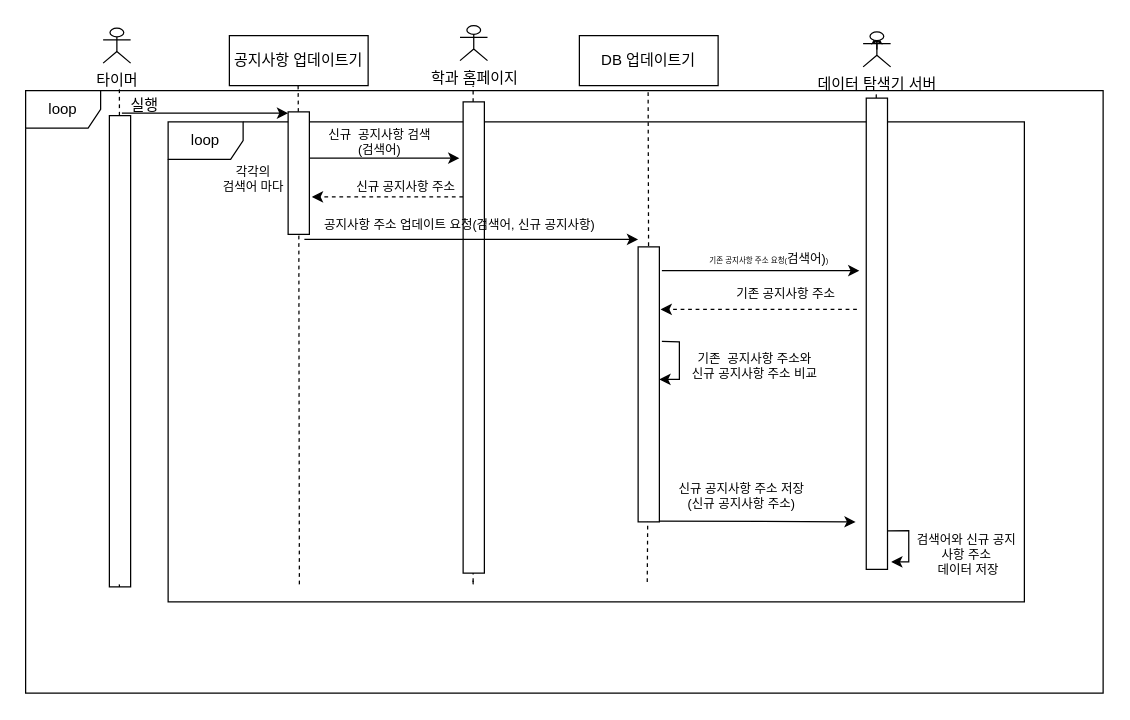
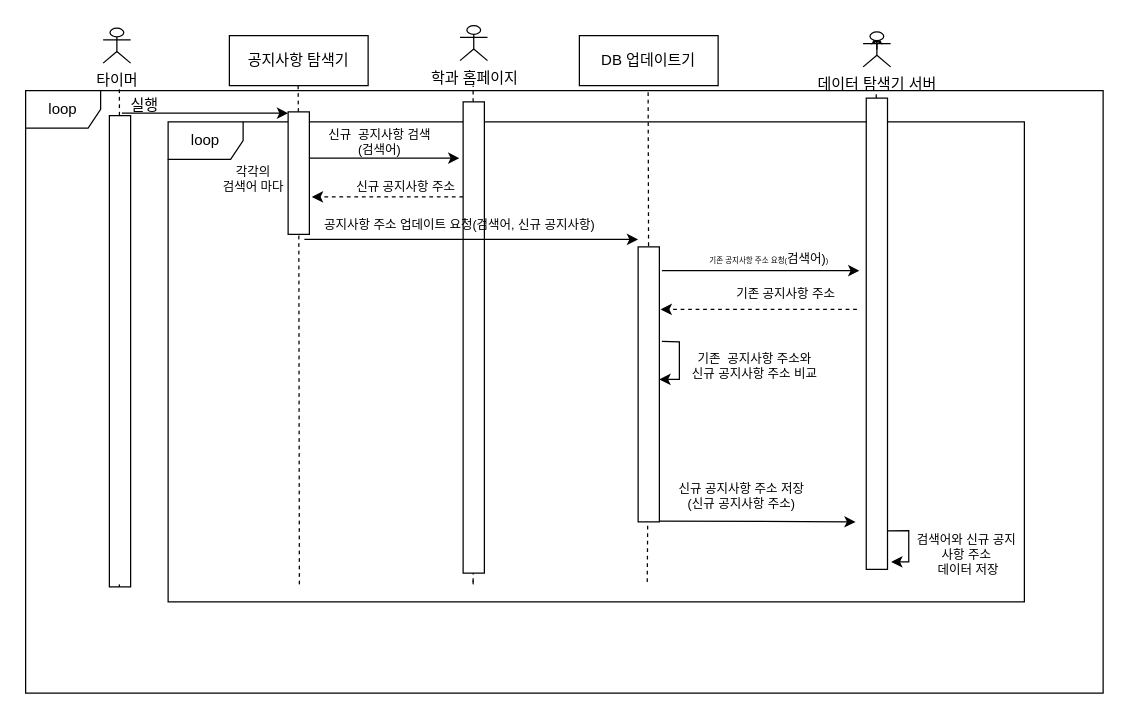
node "공지사항 업데이트기": label "공지사항 업데이트기" -> "공지사항 탐색기"
